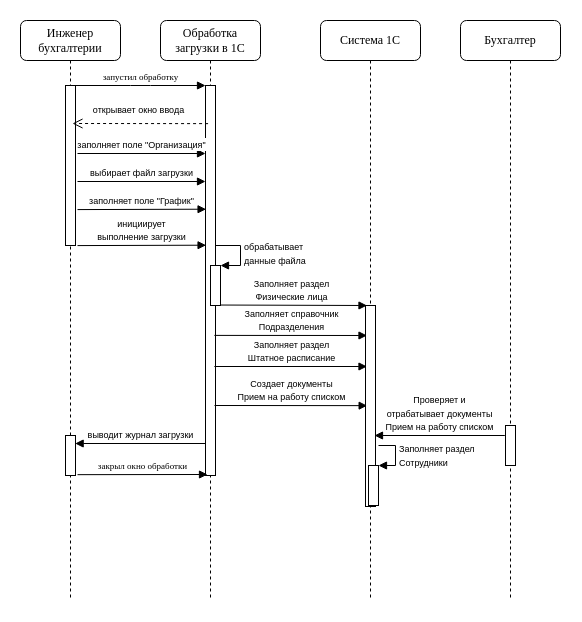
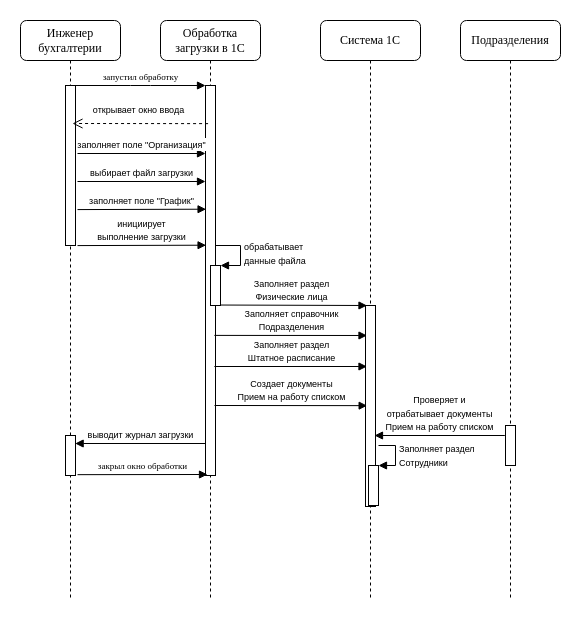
node "Бухгалтер": label "Бухгалтер" -> "Подразделения"
